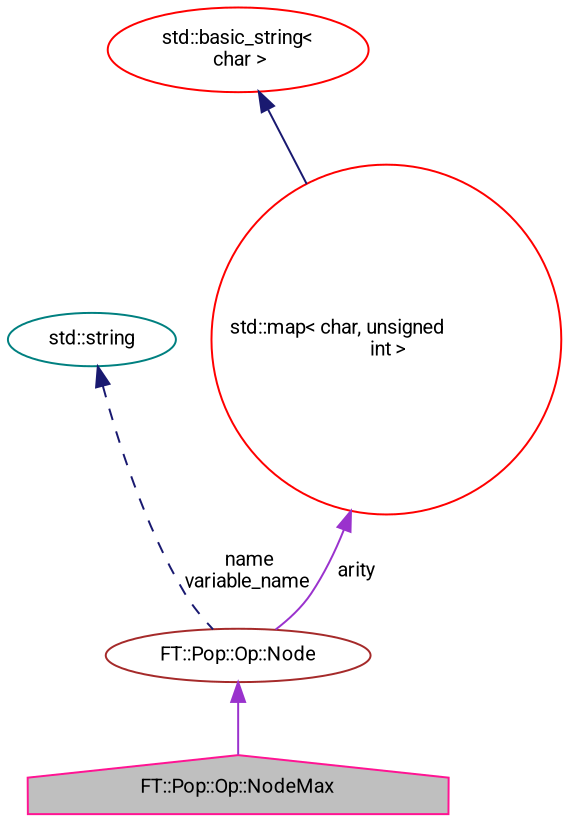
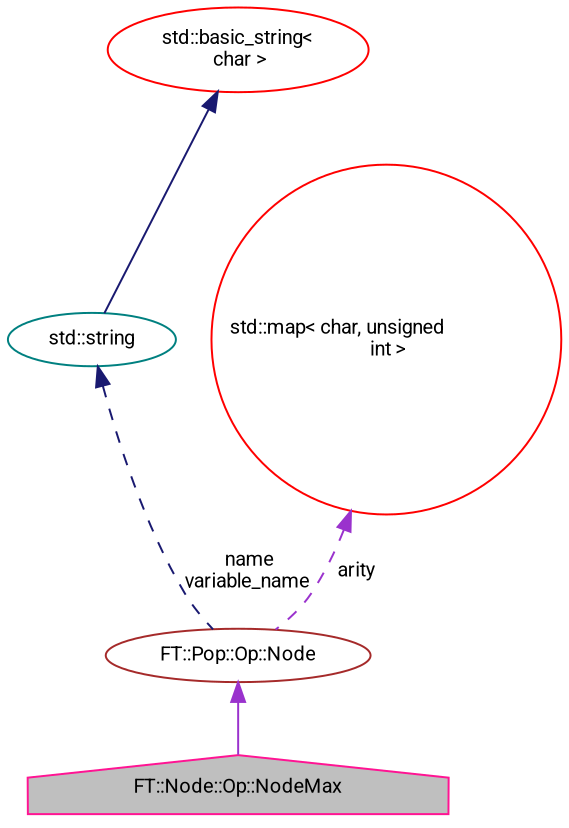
edge "std::map< char, unsigned int >" -> "std::basic_string< char >": now "std::string" -> "std::basic_string< char >"
edge "FT::Pop::Op::Node" -> "std::map< char, unsigned int >": style solid -> dashed
node "FT::Pop::Op::NodeMax": label "FT::Pop::Op::NodeMax" -> "FT::Node::Op::NodeMax"
